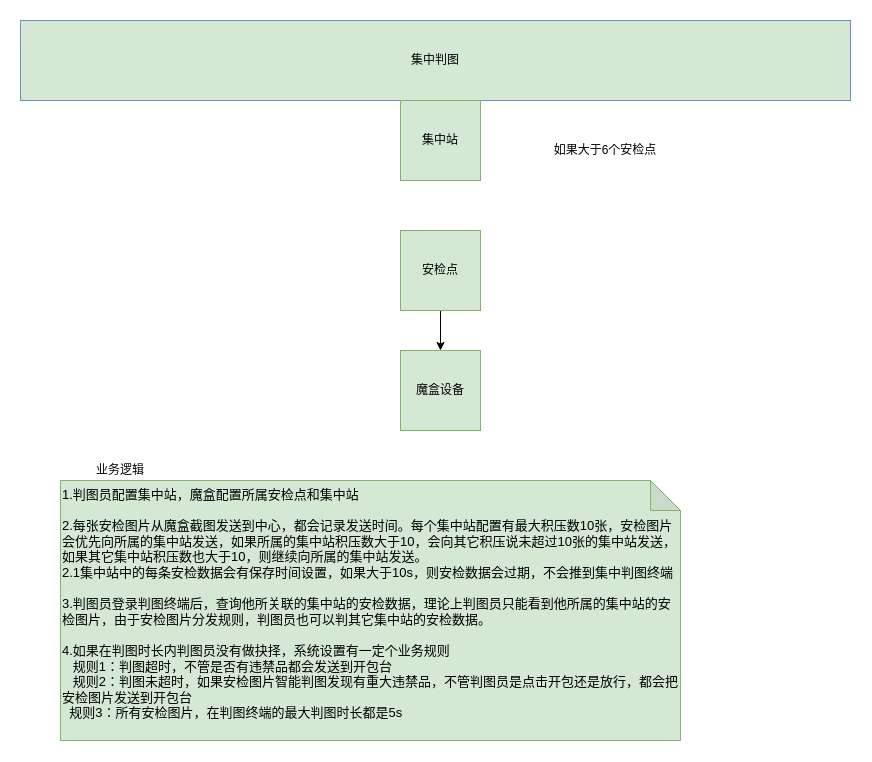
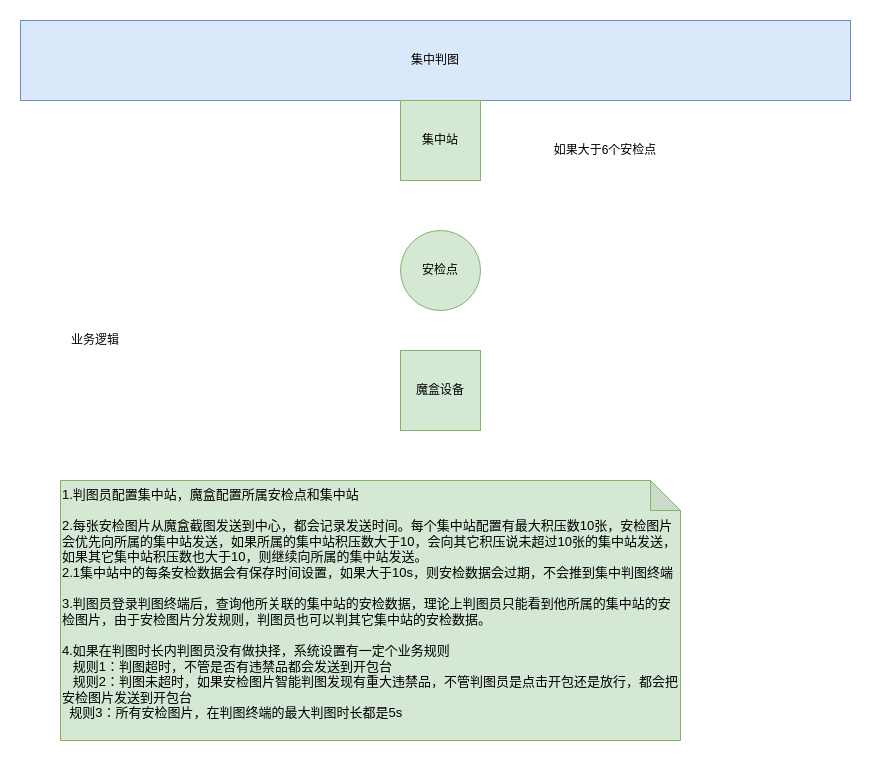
node "集中判图": fillcolor #d5e8d4 -> #dae8fc
node "安检点": shape rectangle -> ellipse
edge "安检点" -> "魔盒设备": removed
node "业务逻辑": moved (121, 471) -> (96, 341)
